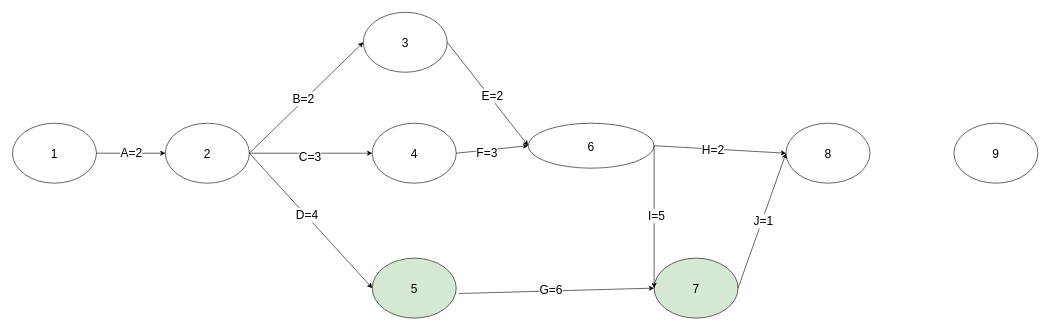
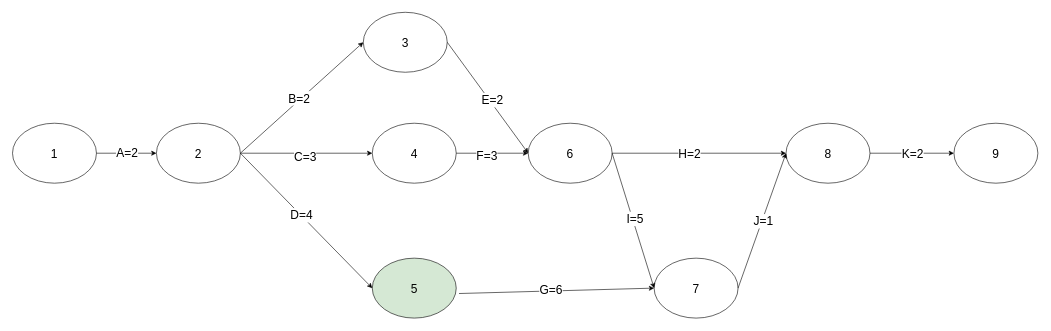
node "6": size 126x45 -> 84x60
node "2": moved (207, 153) -> (198, 153)
edge "8" -> "9": added, label "K=2"
node "7": fillcolor #d5e8d4 -> #ffffff
